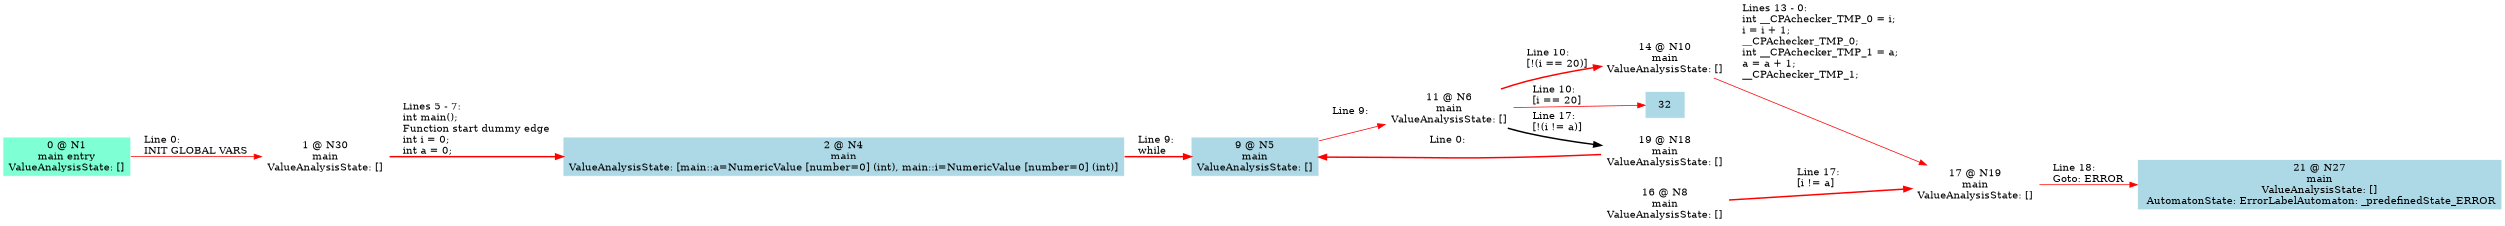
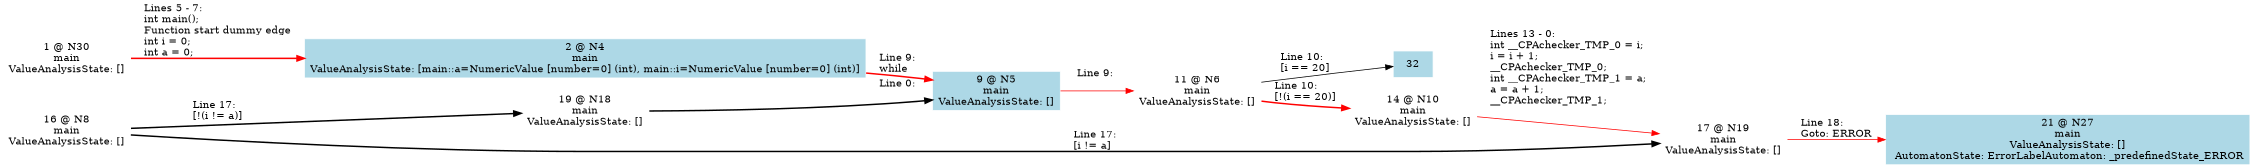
edge "11 @ N6 main ValueAnalysisState: []" -> "32": color red -> black
edge "11 @ N6 main ValueAnalysisState: []" -> "19 @ N18 main ValueAnalysisState: []": now "16 @ N8 main ValueAnalysisState: []" -> "19 @ N18 main ValueAnalysisState: []"
node "0 @ N1 main entry ValueAnalysisState: []": removed
edge "19 @ N18 main ValueAnalysisState: []" -> "9 @ N5 main ValueAnalysisState: []": color red -> black
edge "16 @ N8 main ValueAnalysisState: []" -> "17 @ N19 main ValueAnalysisState: []": color red -> black
